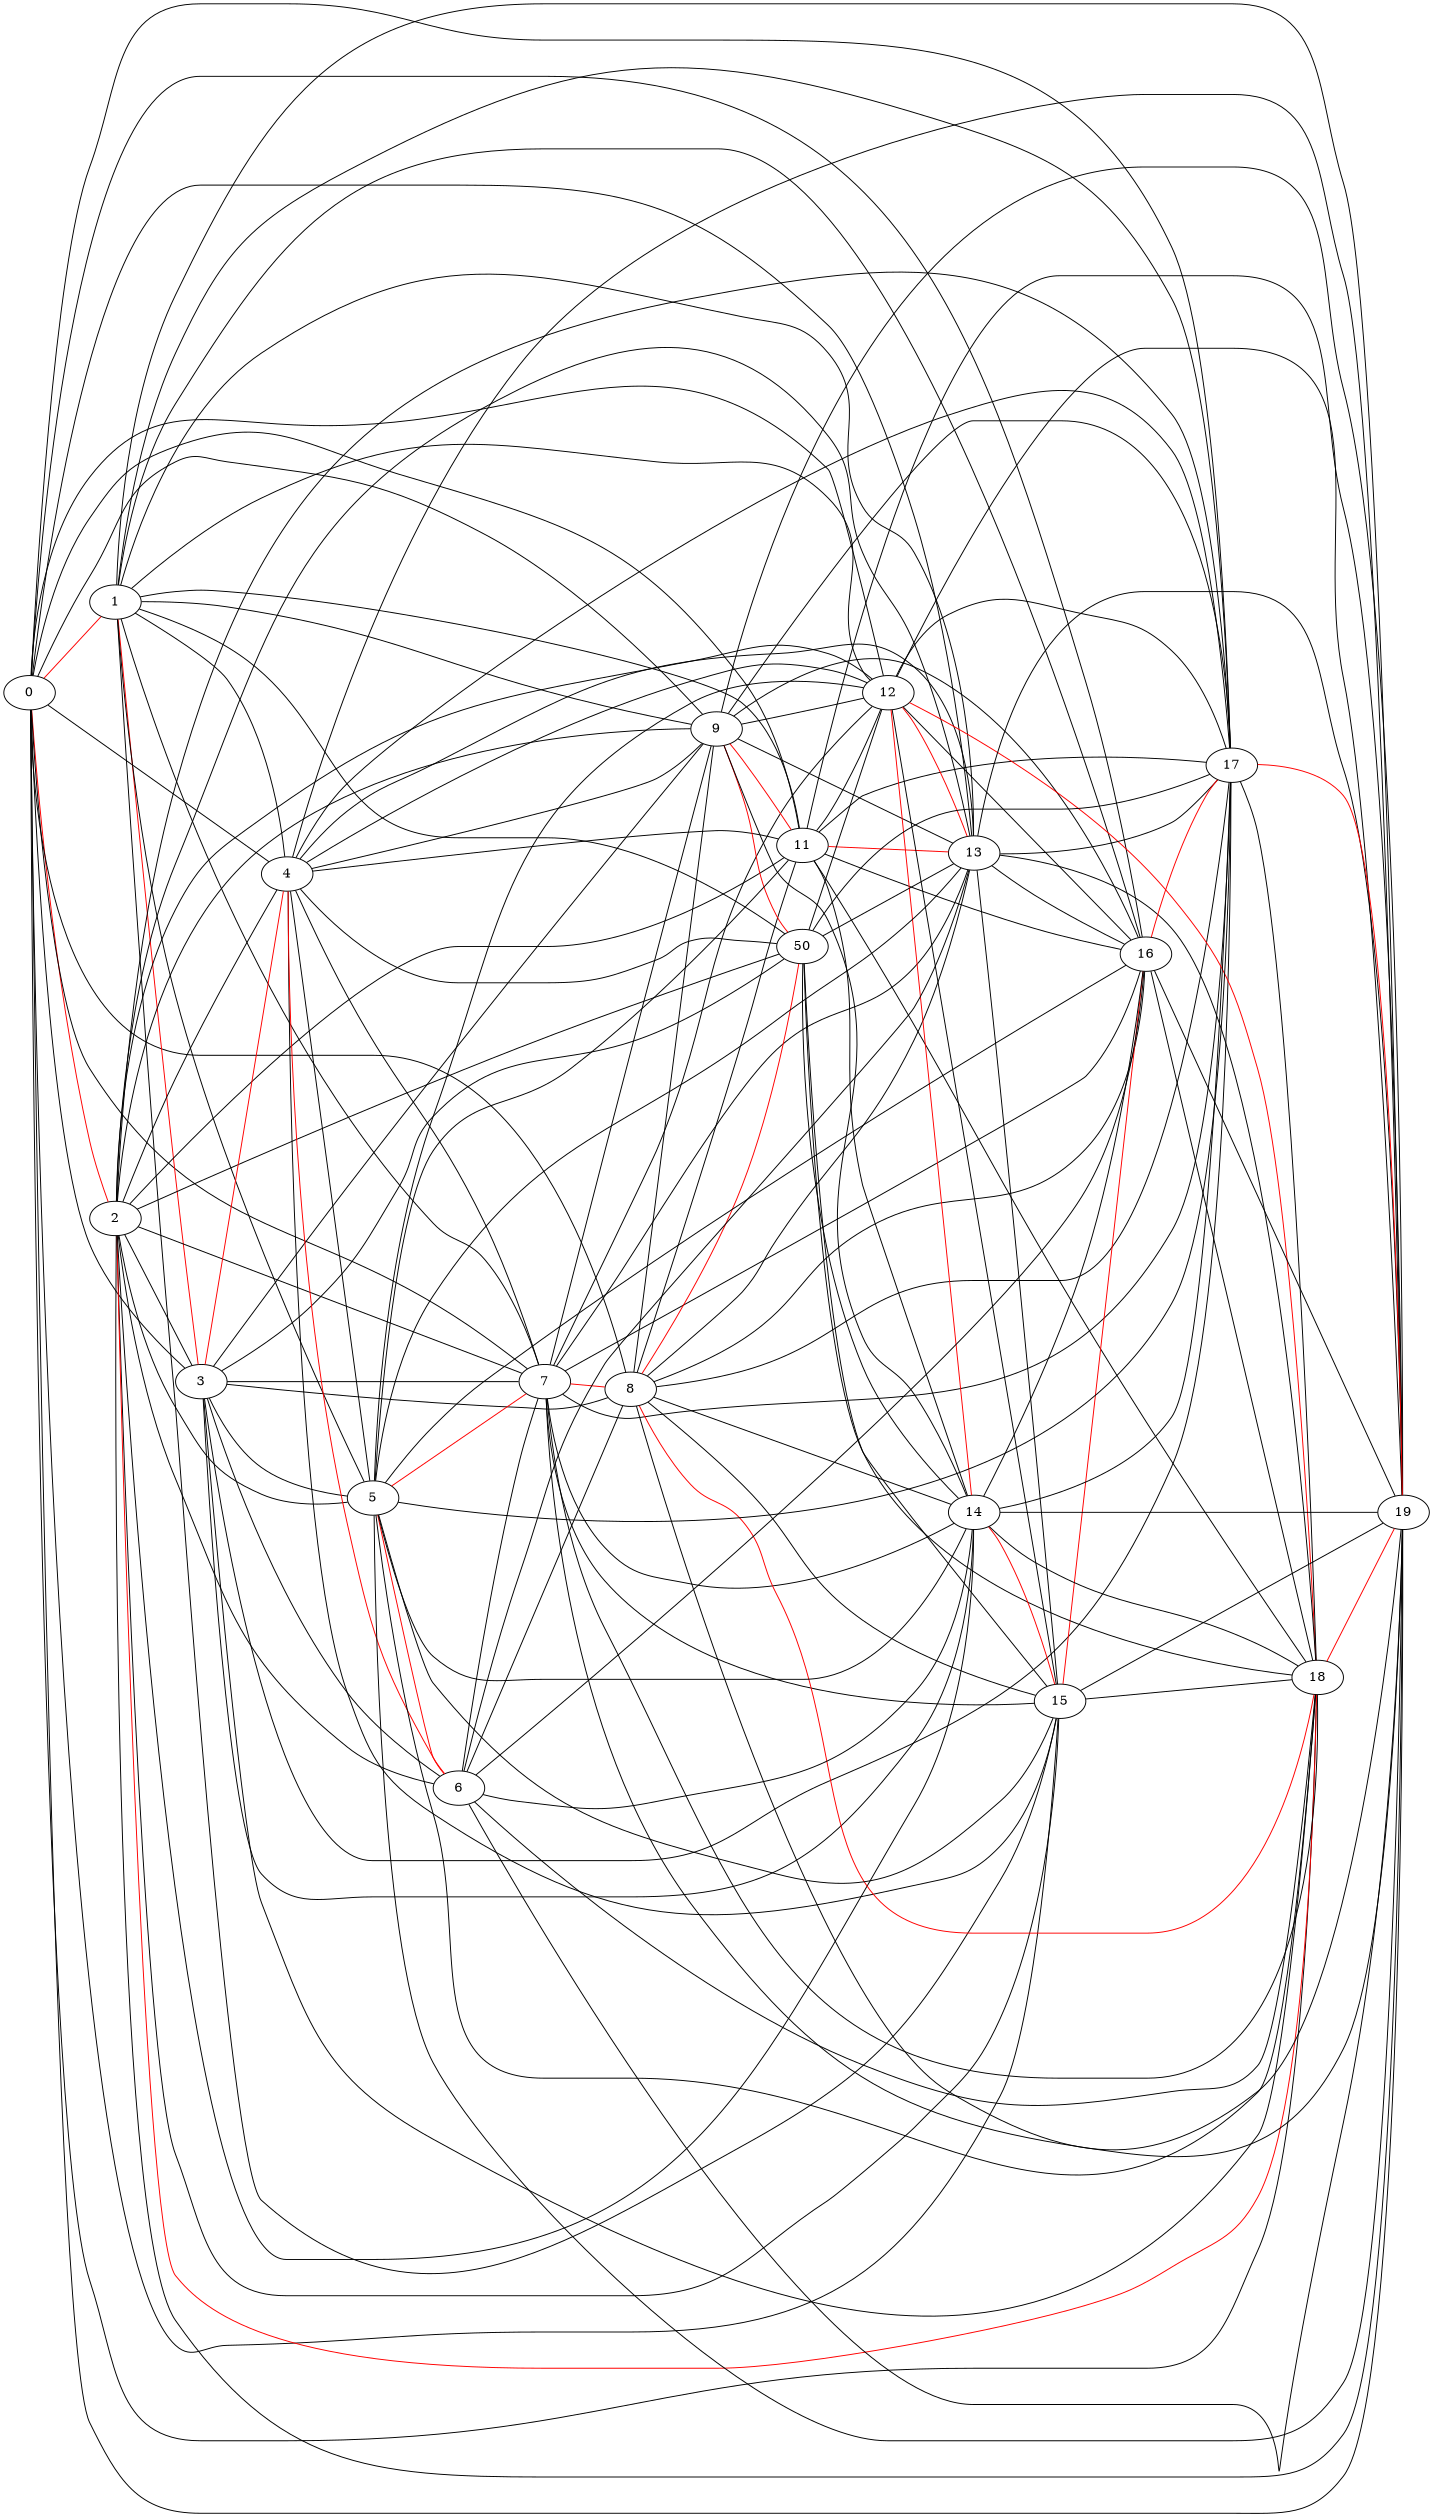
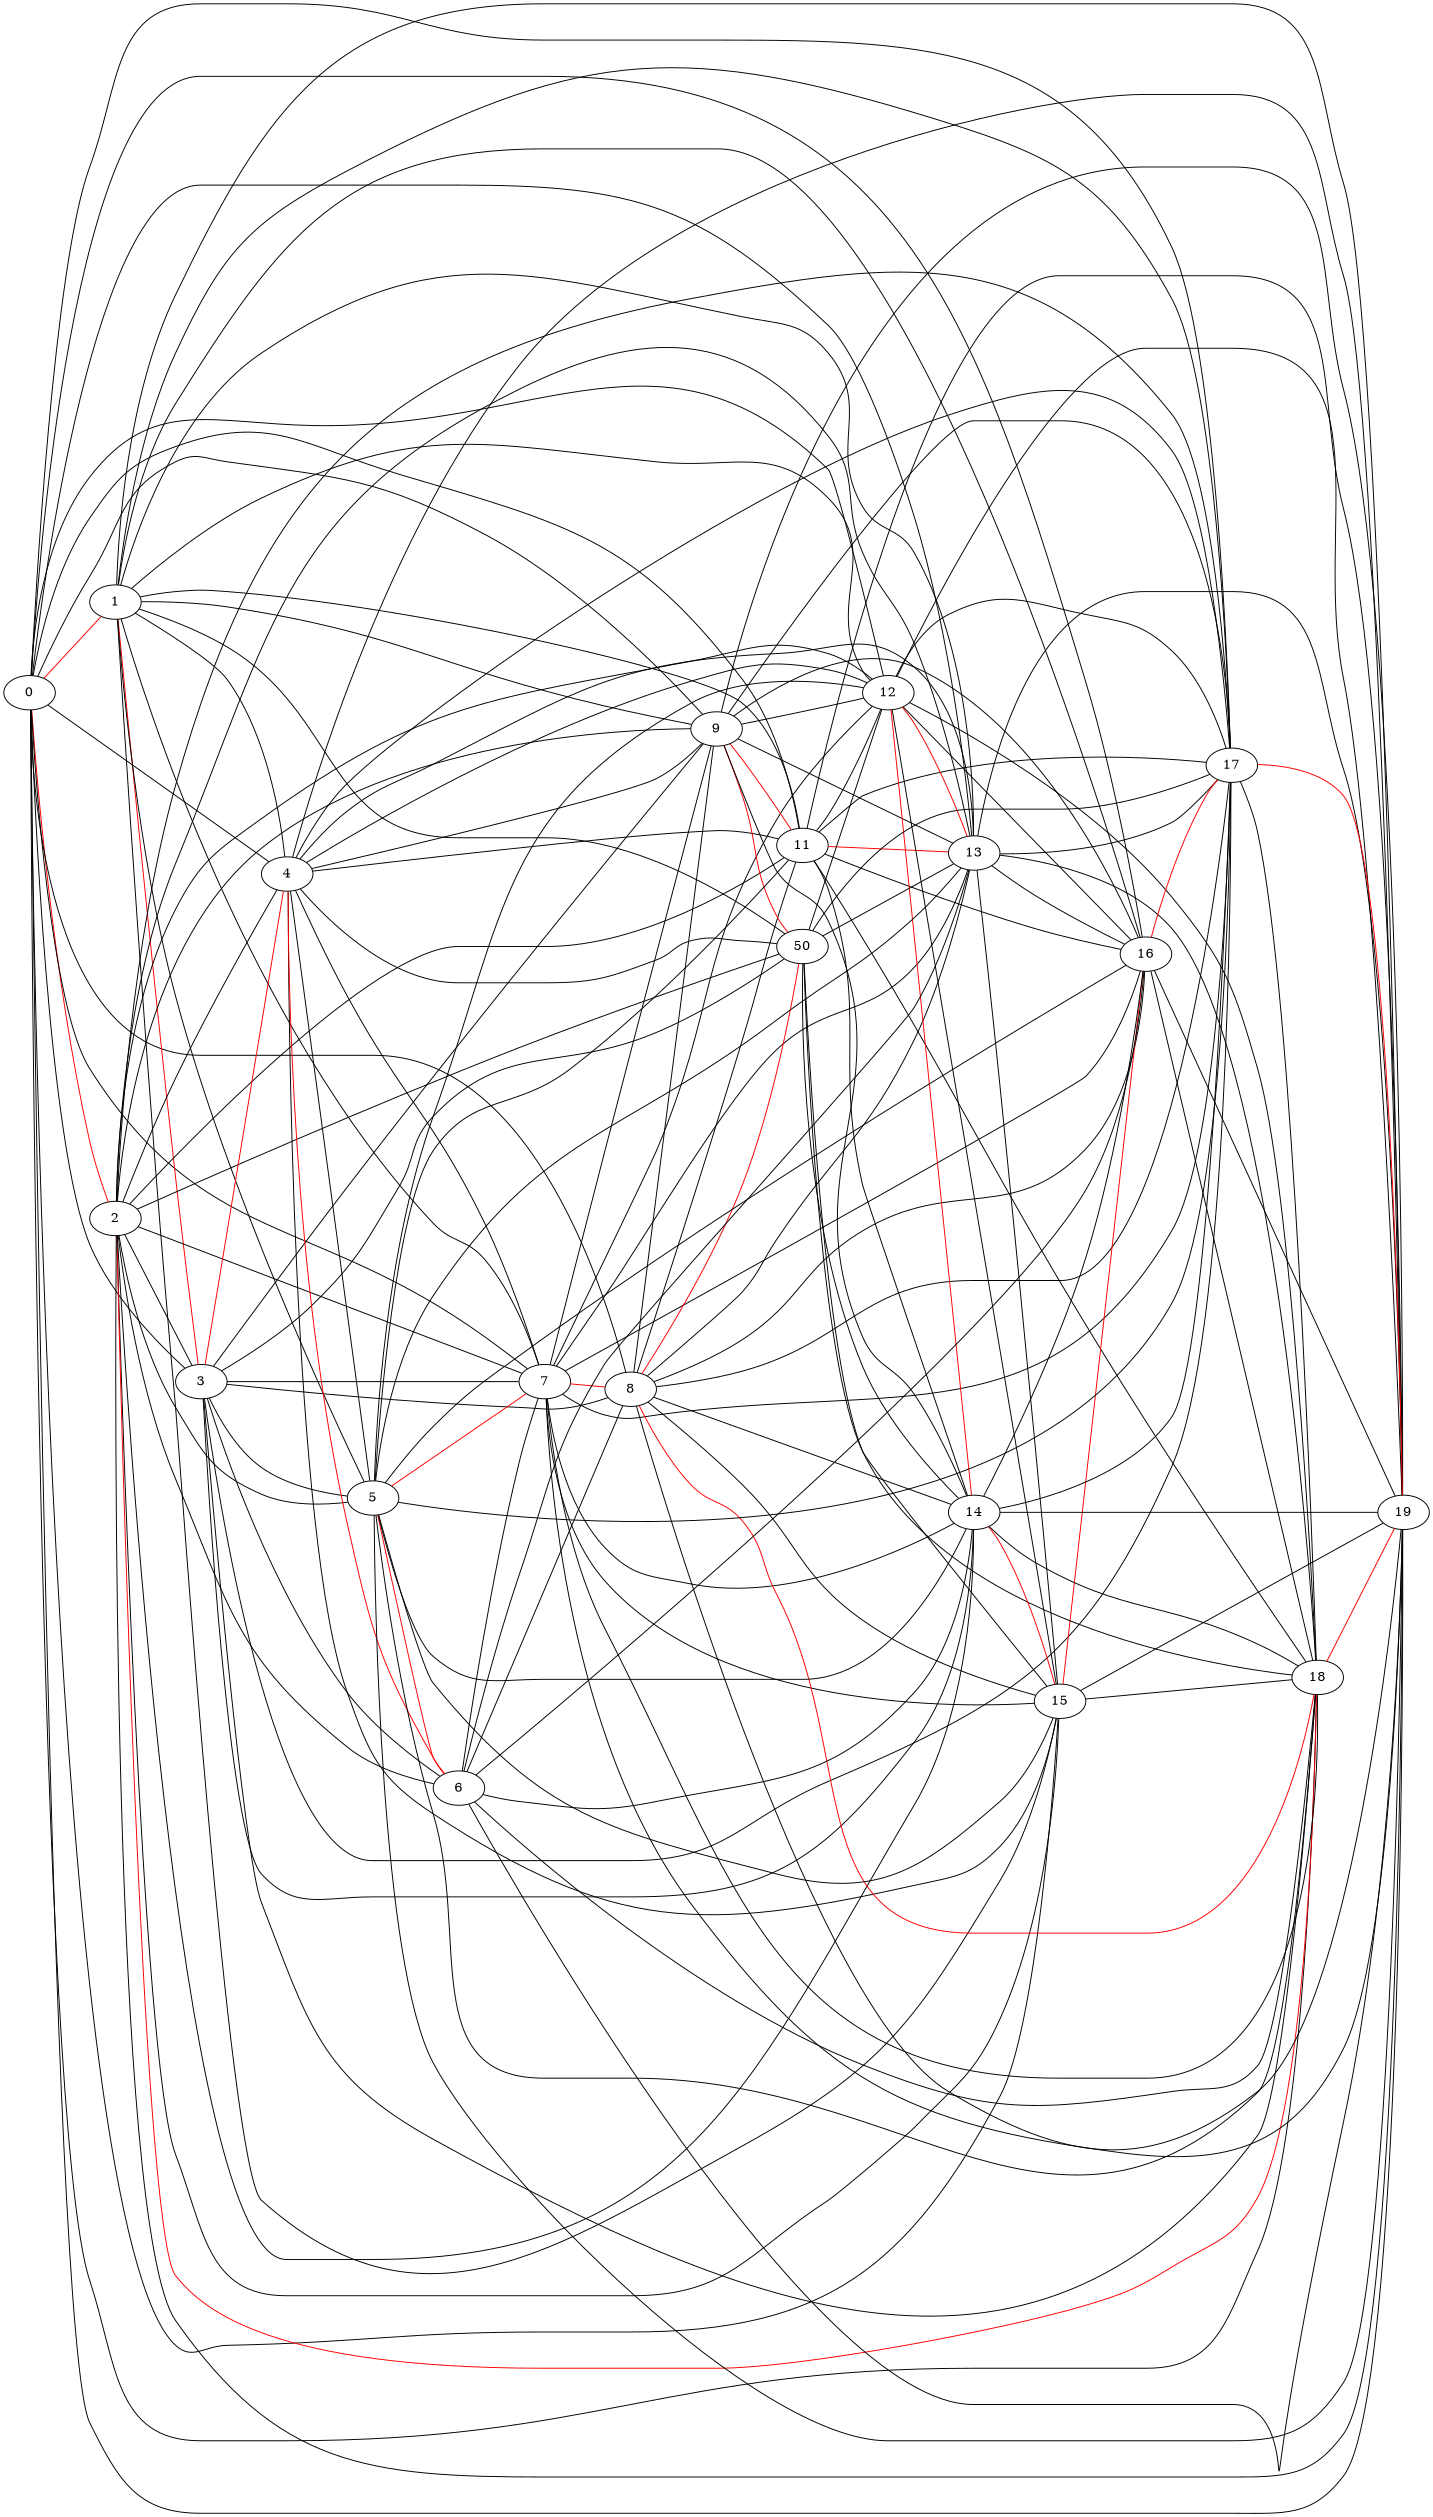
edge "12" -- "18": color red -> black
